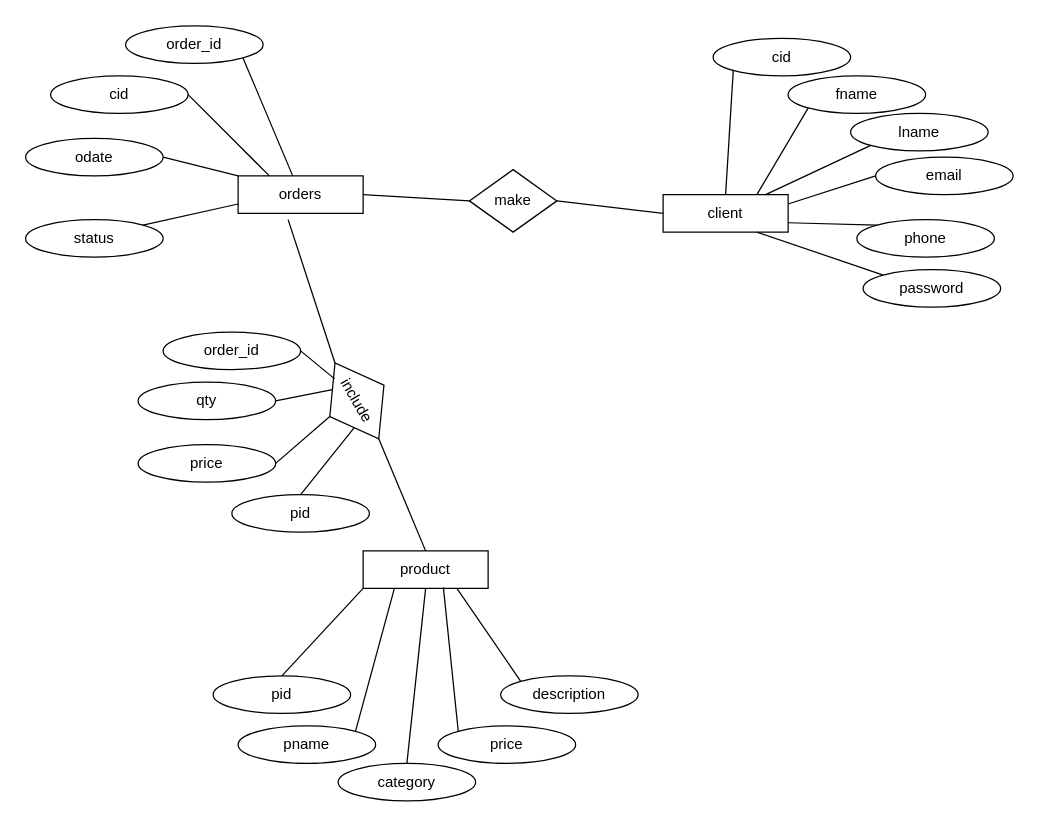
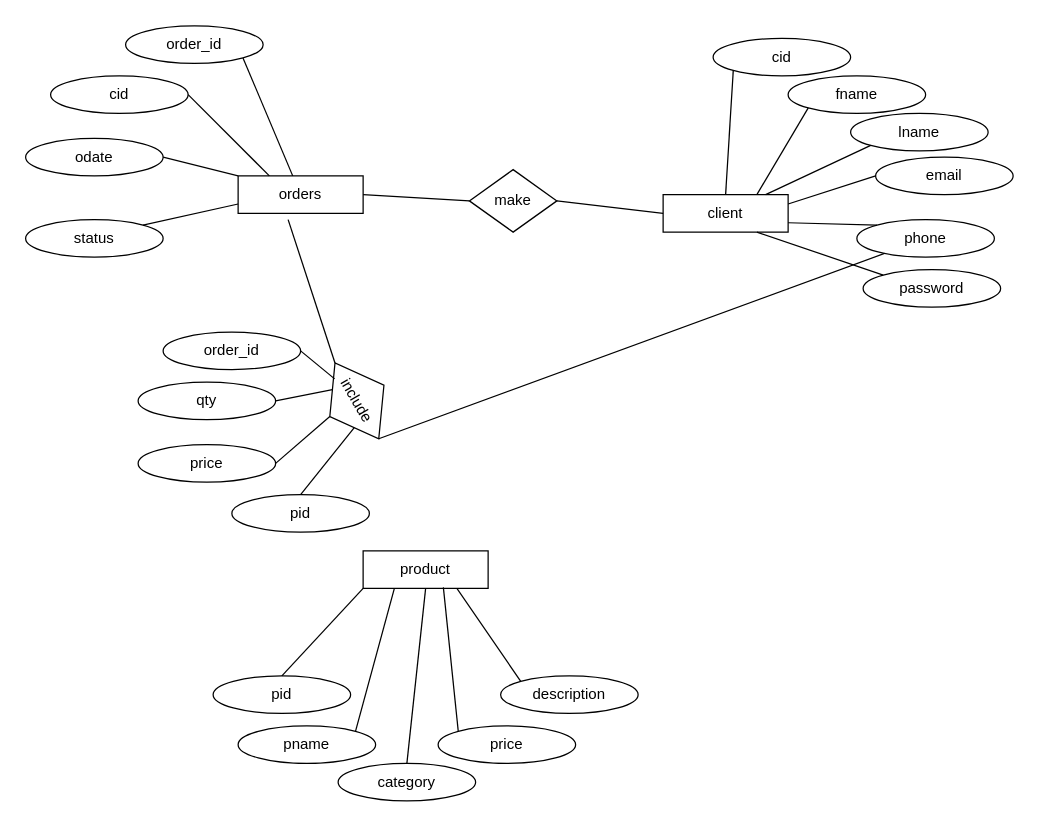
edge "include" -- "product": now "include" -- "phone"
